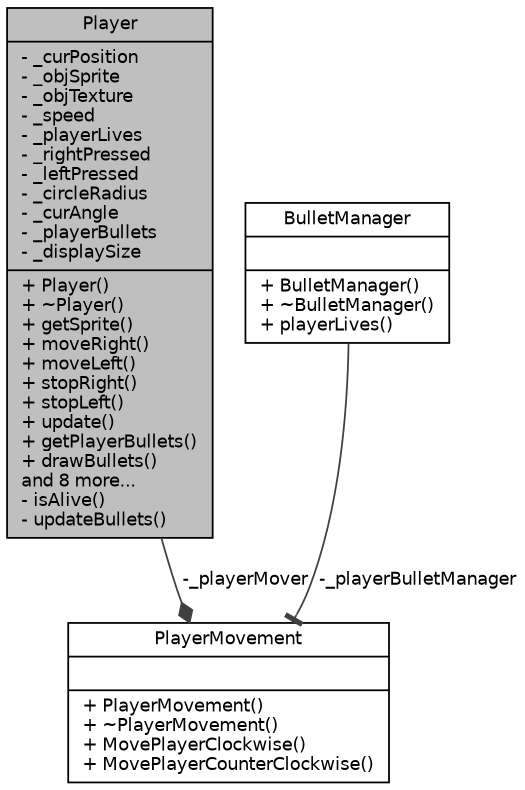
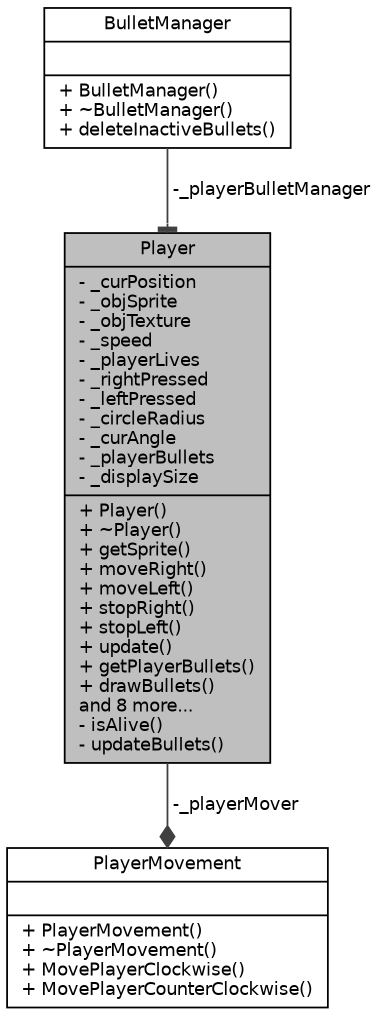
node "BulletManager": text "+ playerLives()" -> "+ deleteInactiveBullets()"
edge "BulletManager" -> "PlayerMovement": now "BulletManager" -> "Player"
